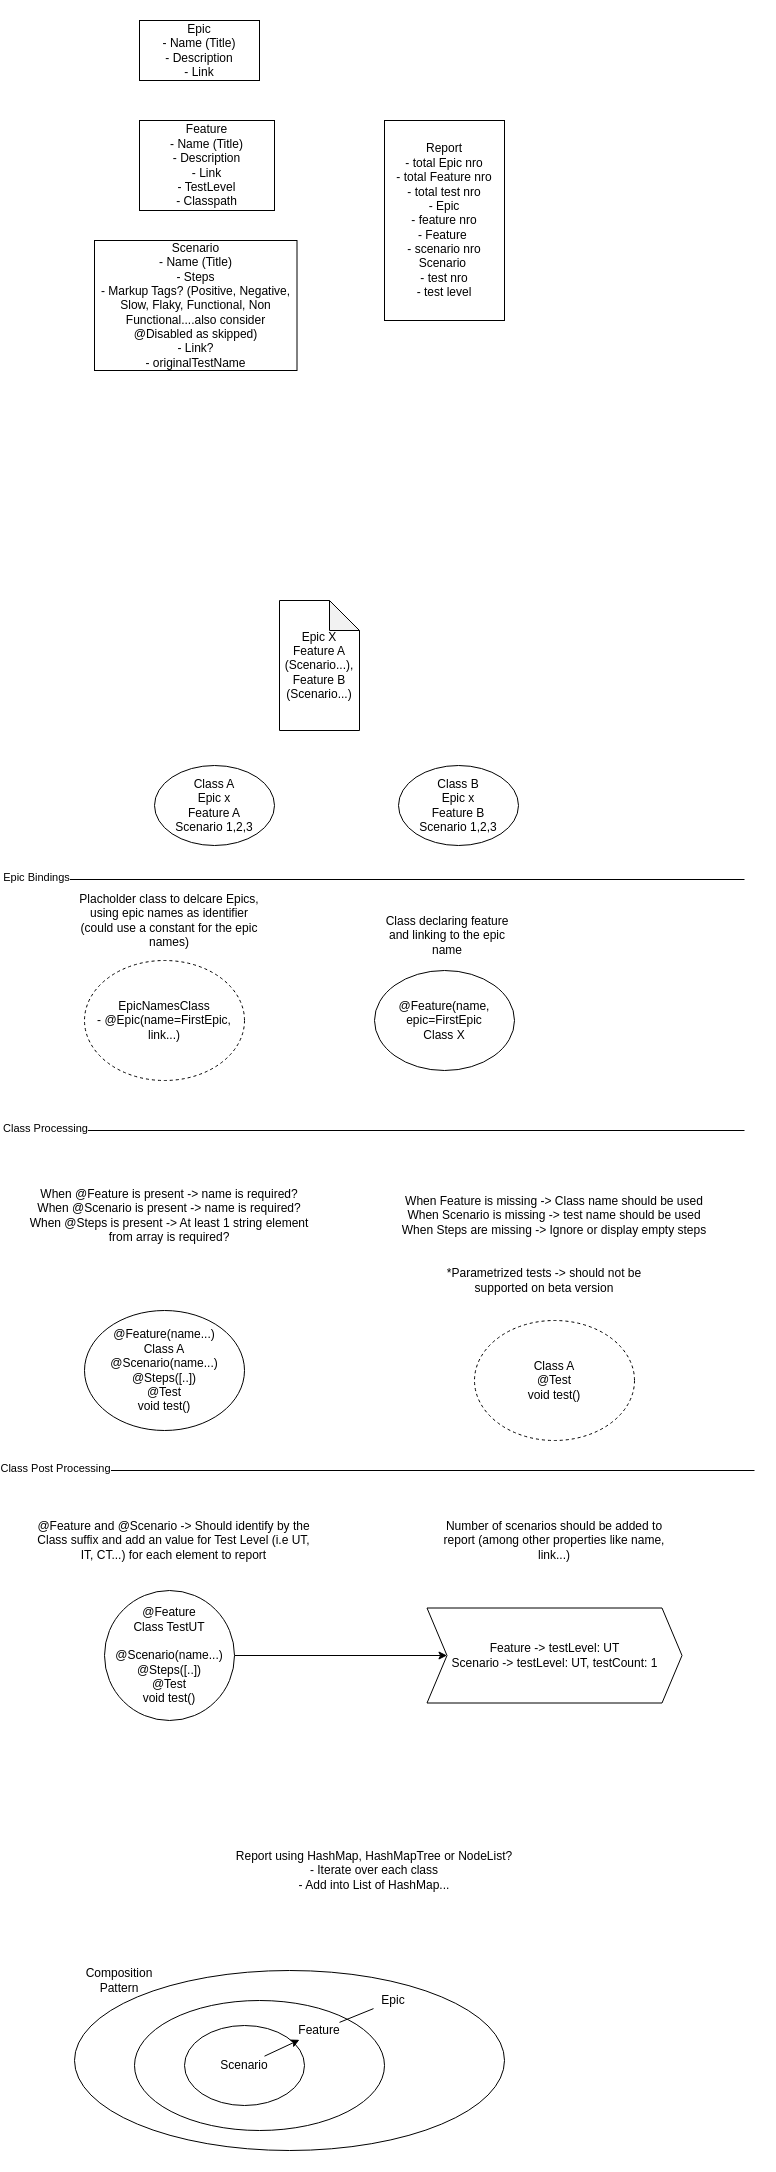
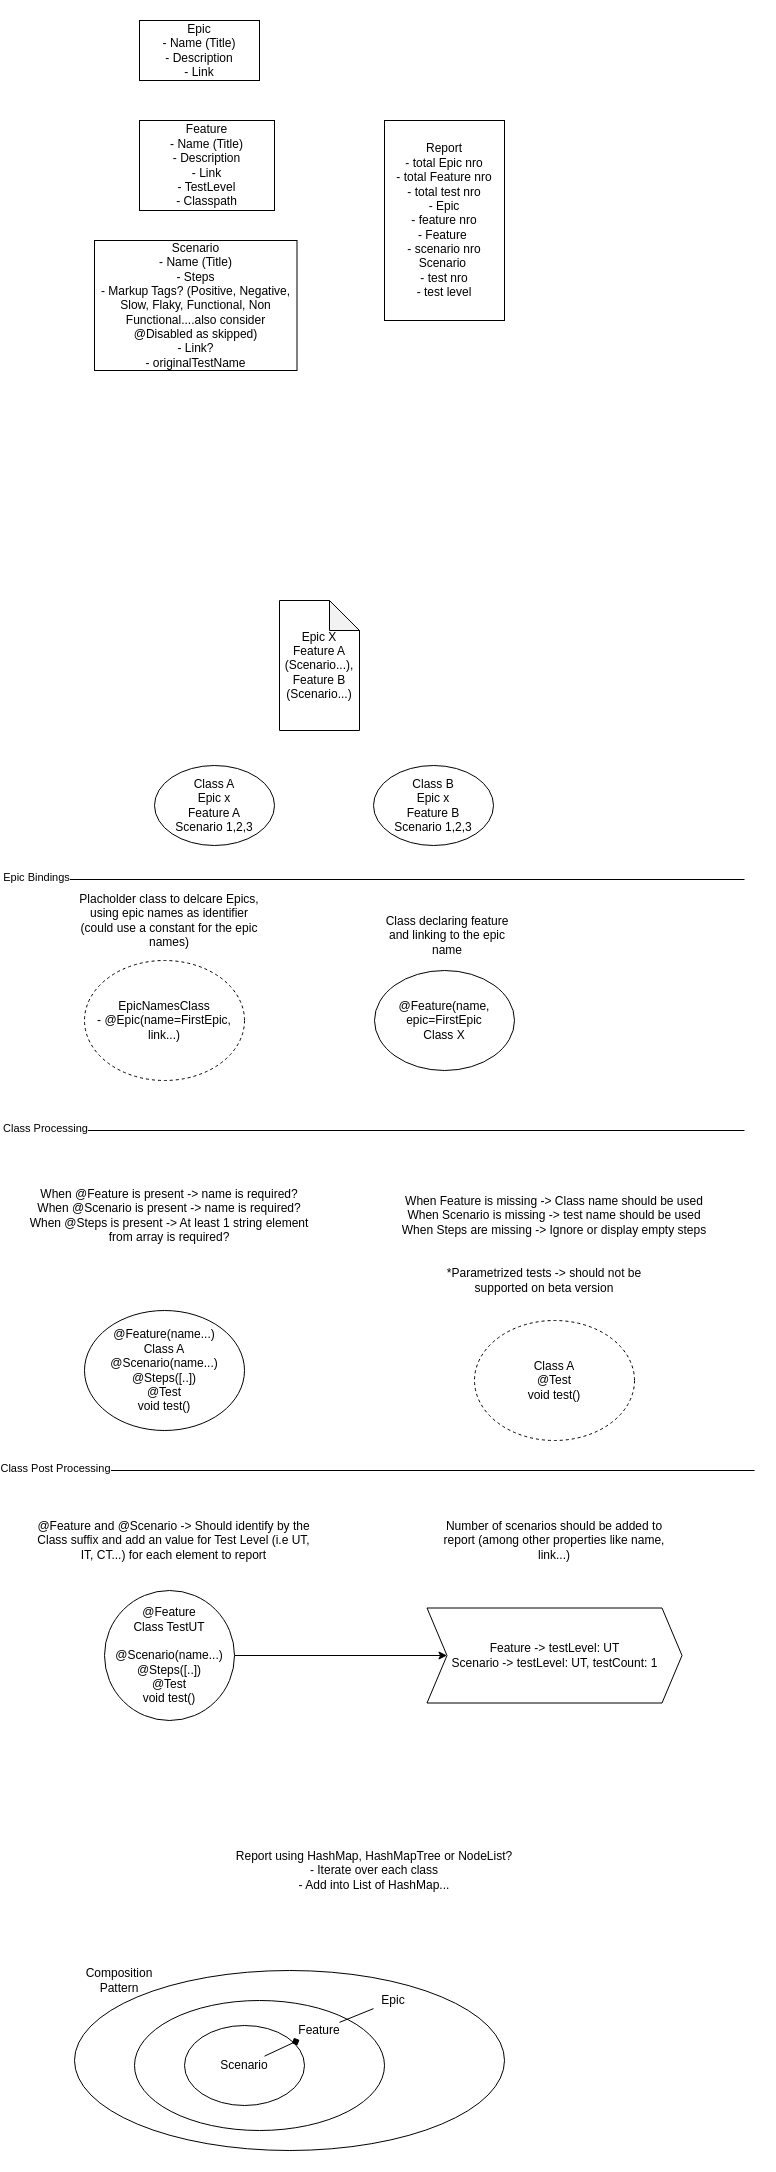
node "Class B Epic x Feature B Scenario 1,2,3": moved (459, 806) -> (434, 806)
edge "Scenario" -> "Feature": arrowhead classic -> diamond
